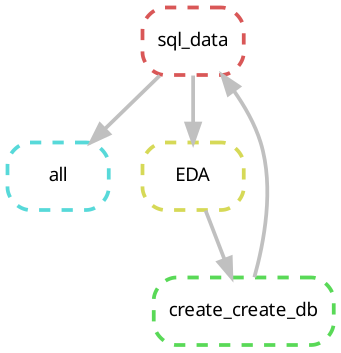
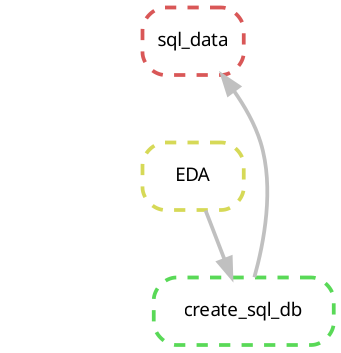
edge "sql_data" -> "EDA": removed
node "all": removed
node "create_create_db": label "create_create_db" -> "create_sql_db"
